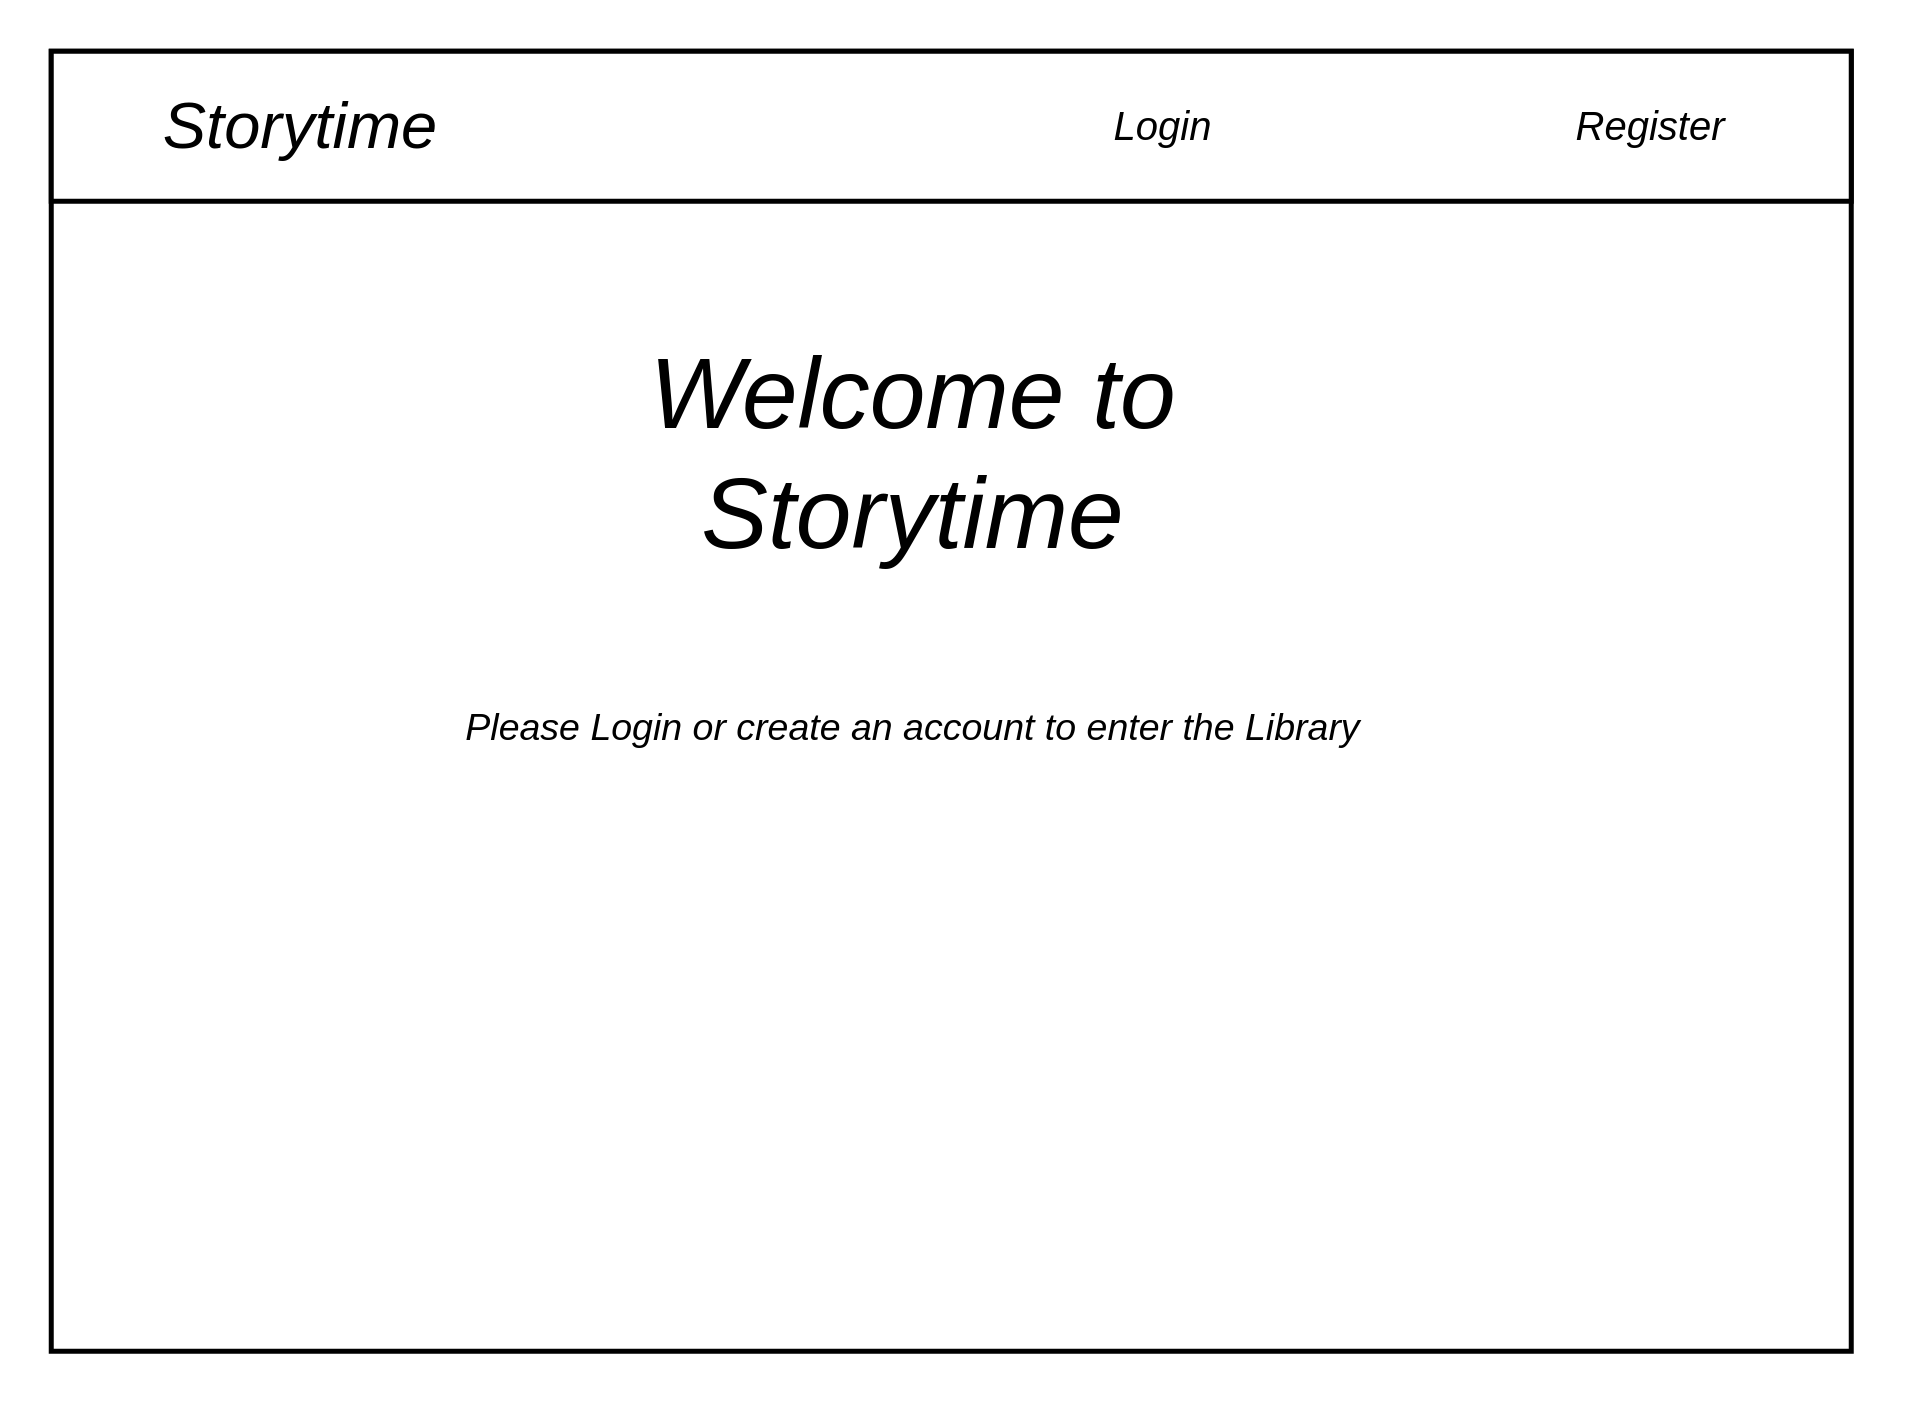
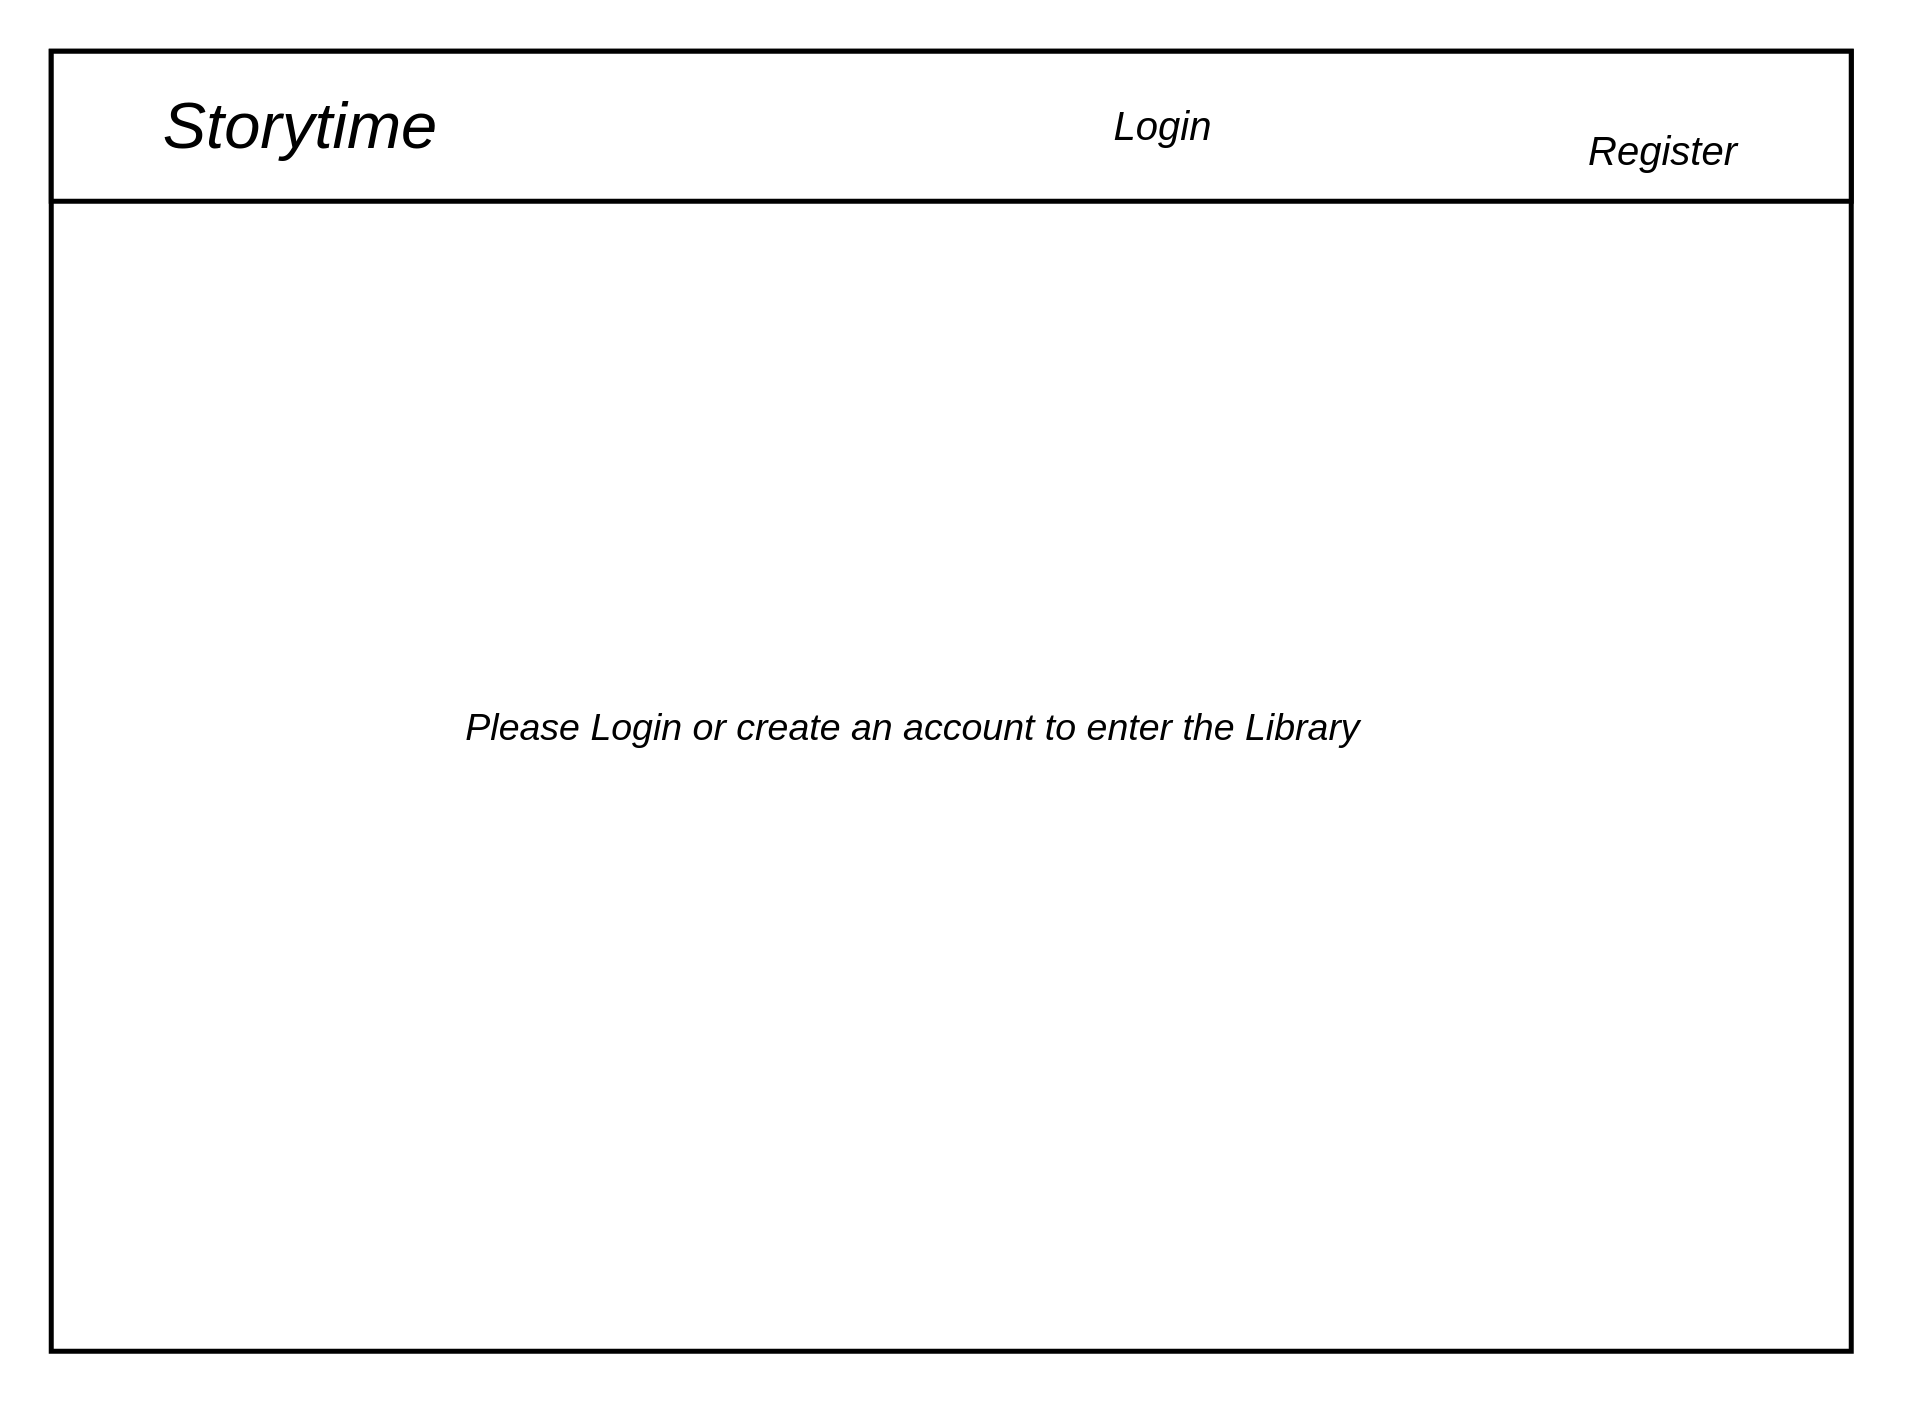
node "Register": moved (1651, 126) -> (1664, 151)
node "Welcome to Storytime": removed
